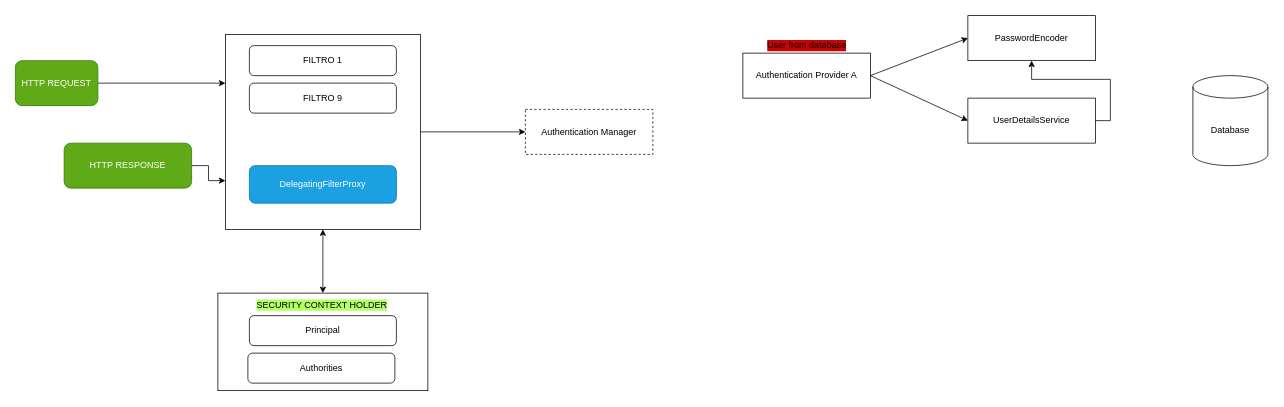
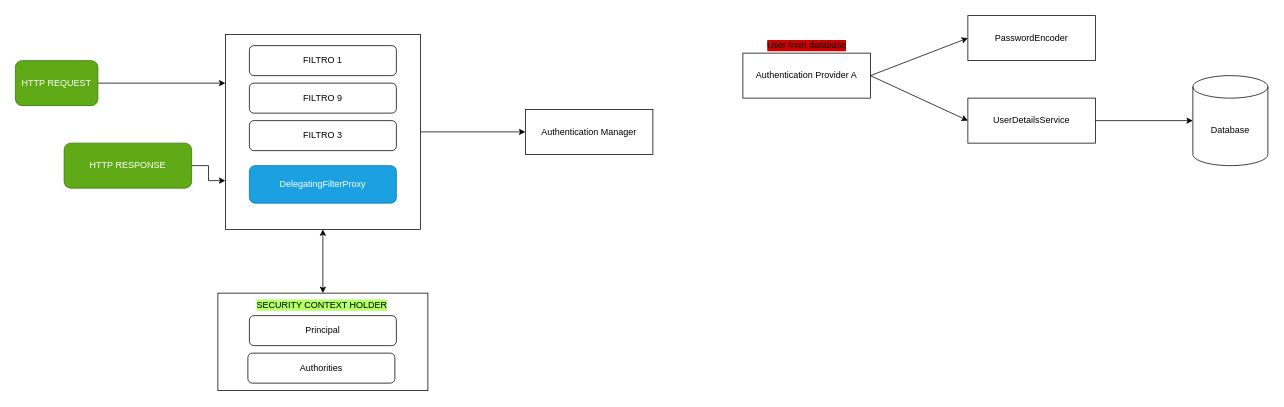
edge "UserDetailsService" -> "PasswordEncoder": now "UserDetailsService" -> "Database"
node "Authentication Manager": style dashed -> solid
node "FILTRO 3": added
